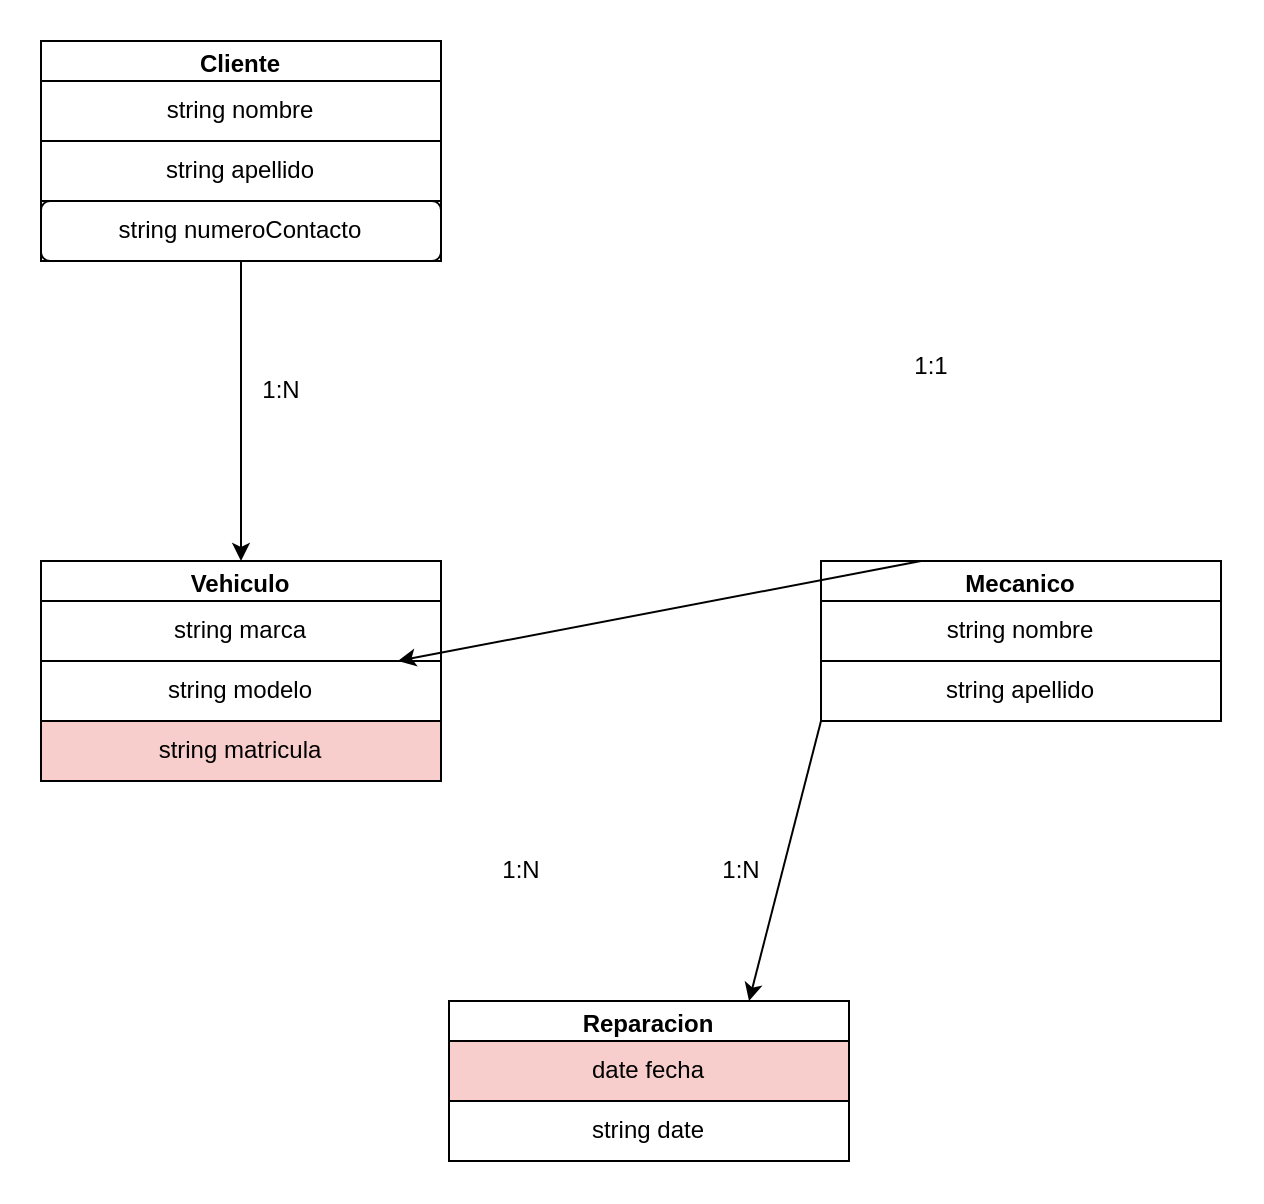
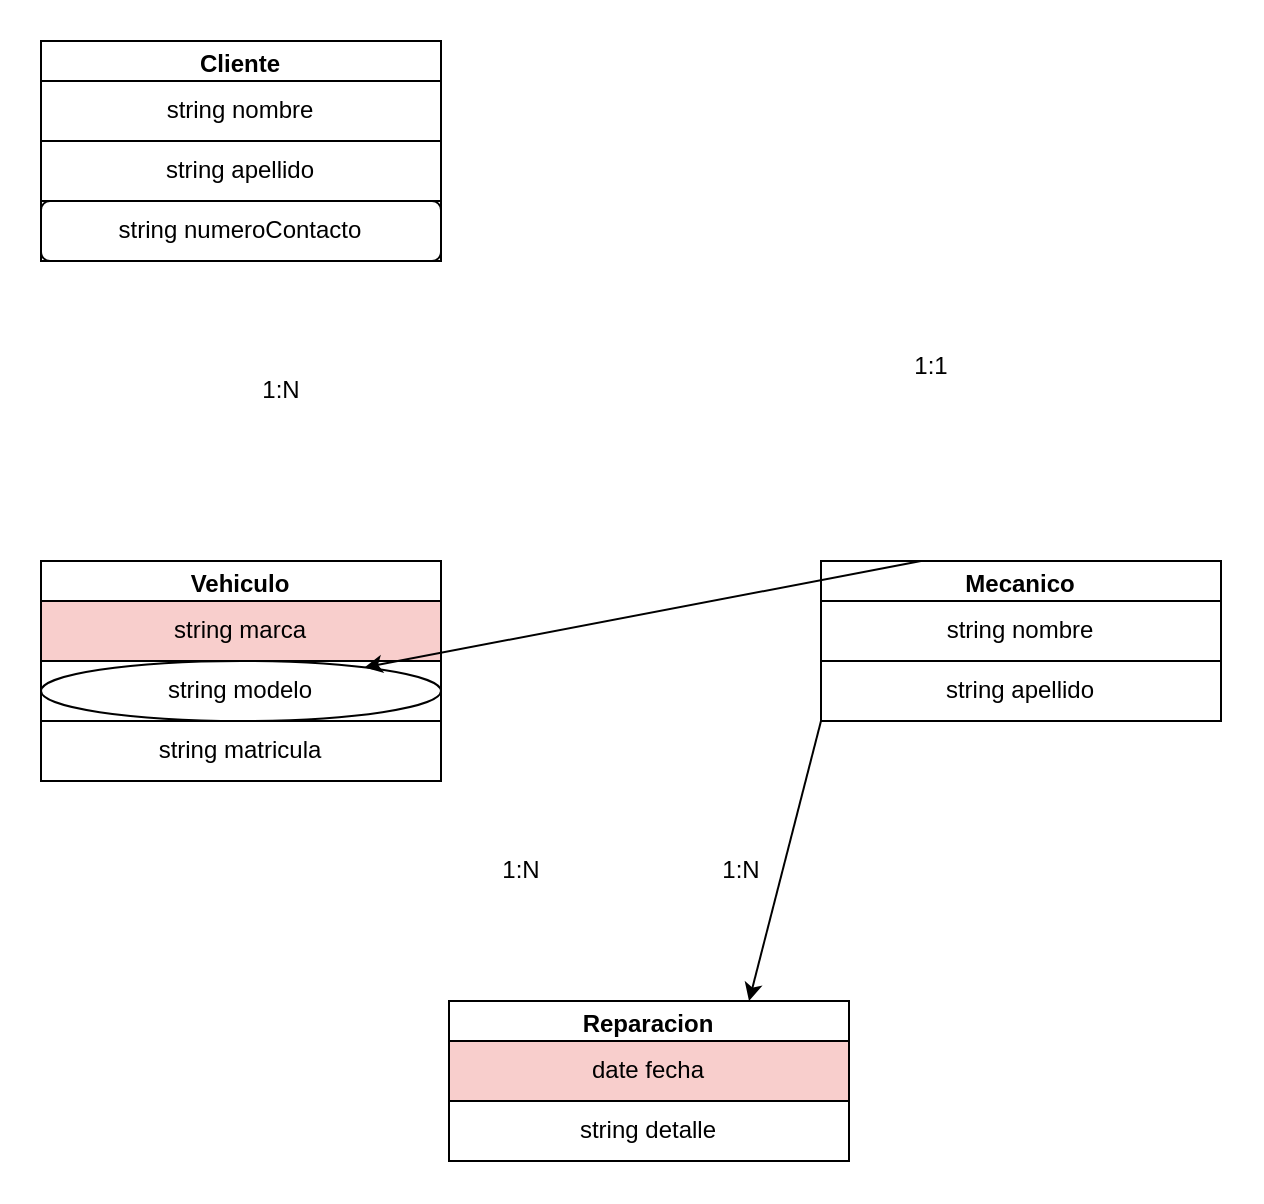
edge "string numeroContacto" -> "Vehiculo": removed
node "string marca": fillcolor #ffffff -> #f8cecc
node "string modelo": shape rectangle -> ellipse
node "string matricula": fillcolor #f8cecc -> #ffffff
node "string date": label "string date" -> "string detalle"
